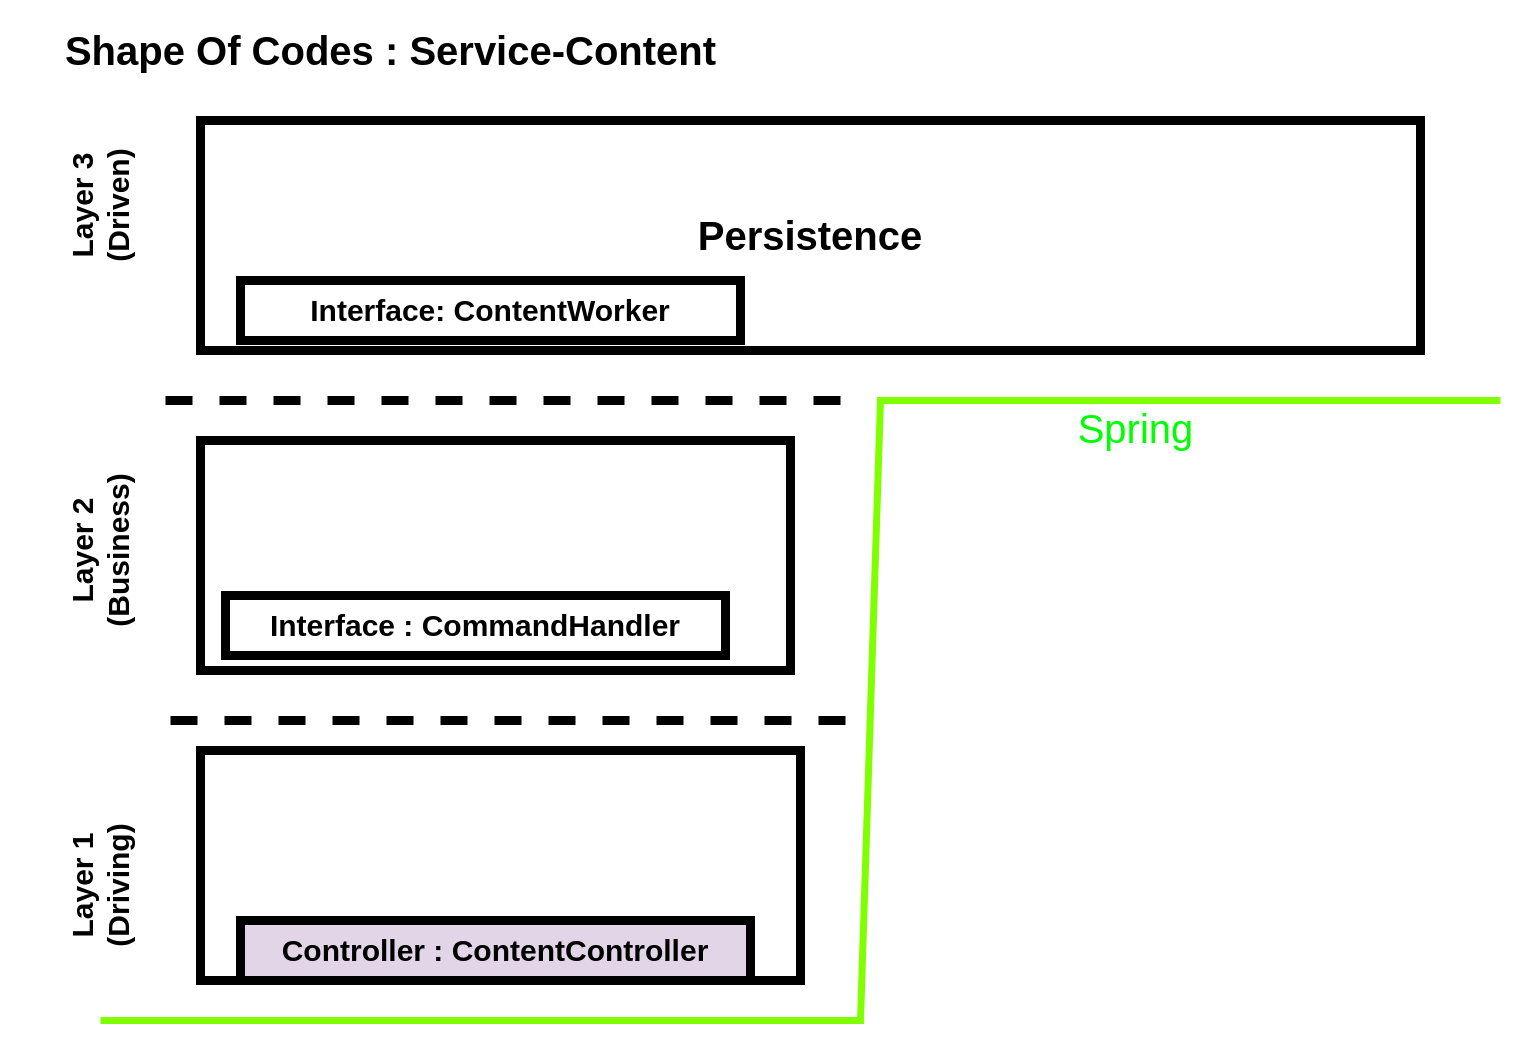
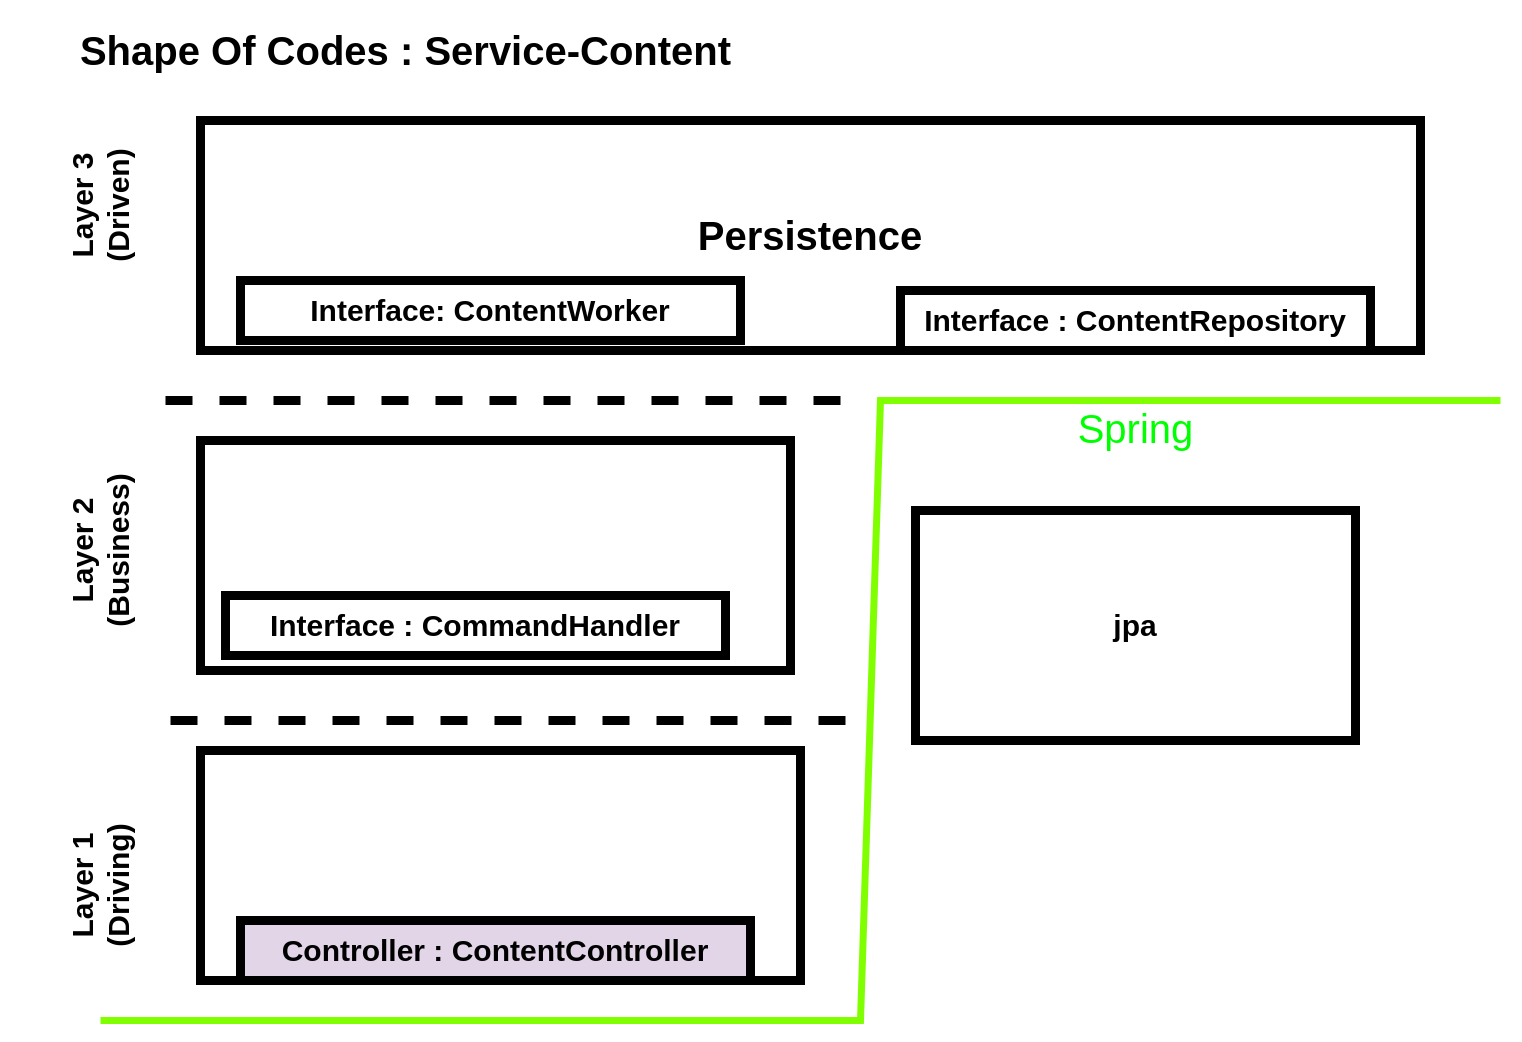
node "Shape Of Codes : Service-Content": moved (391, 51) -> (406, 51)
node "Interface : ContentRepository": added
node "jpa": added
